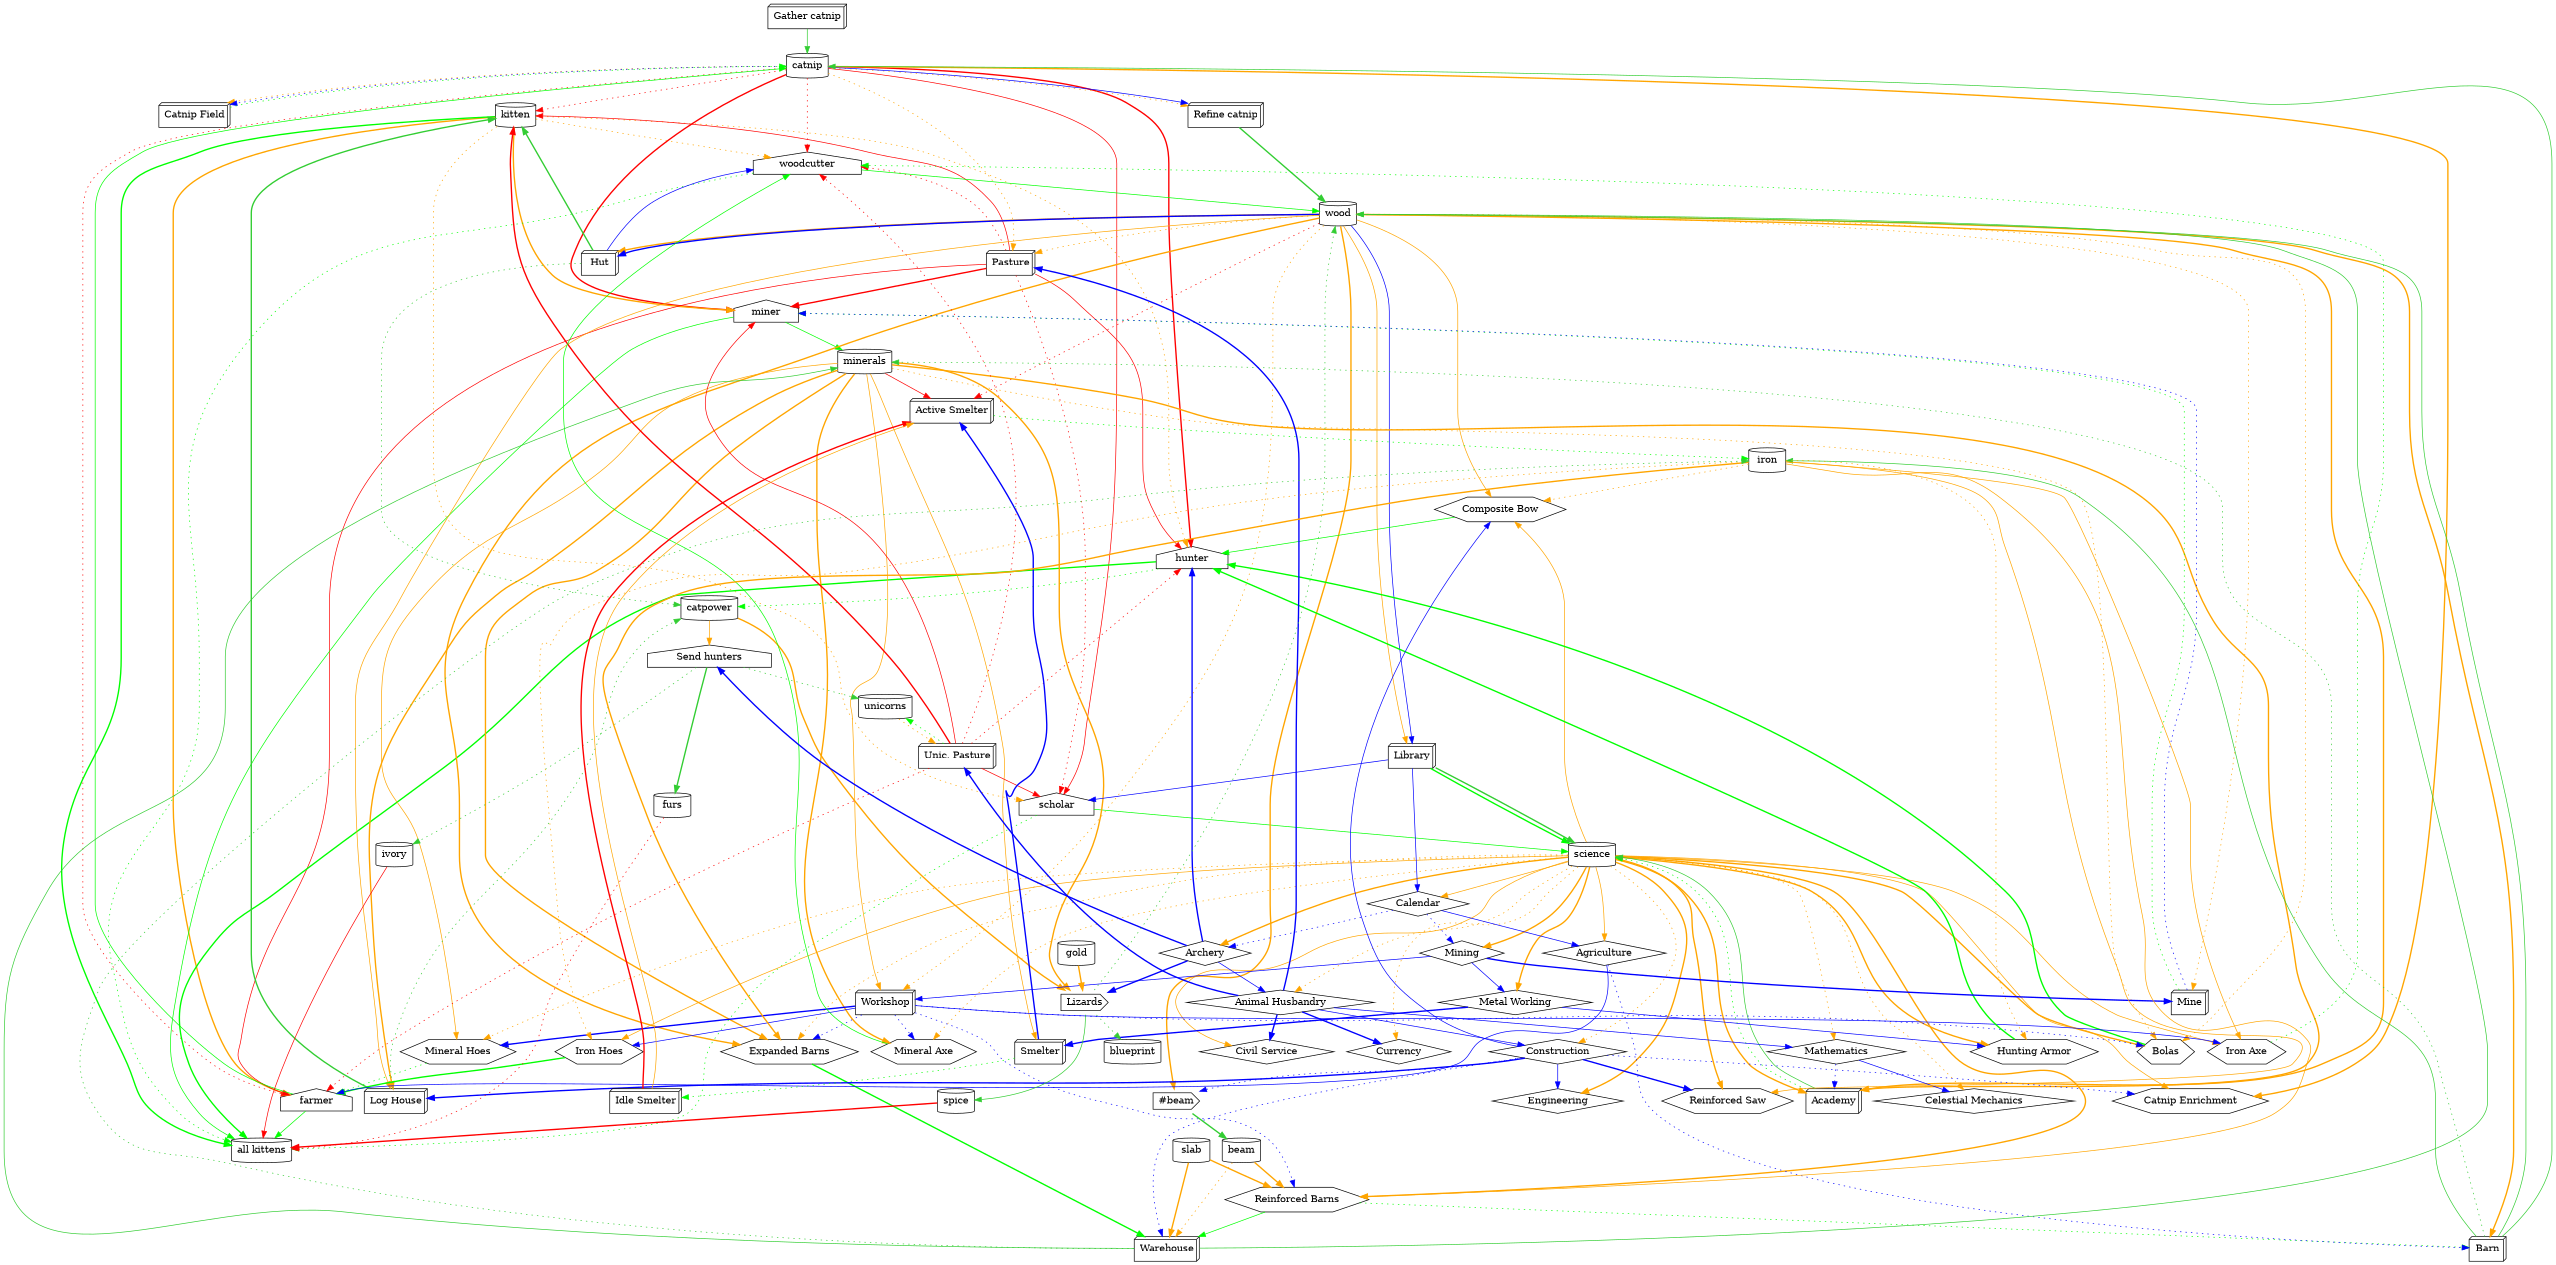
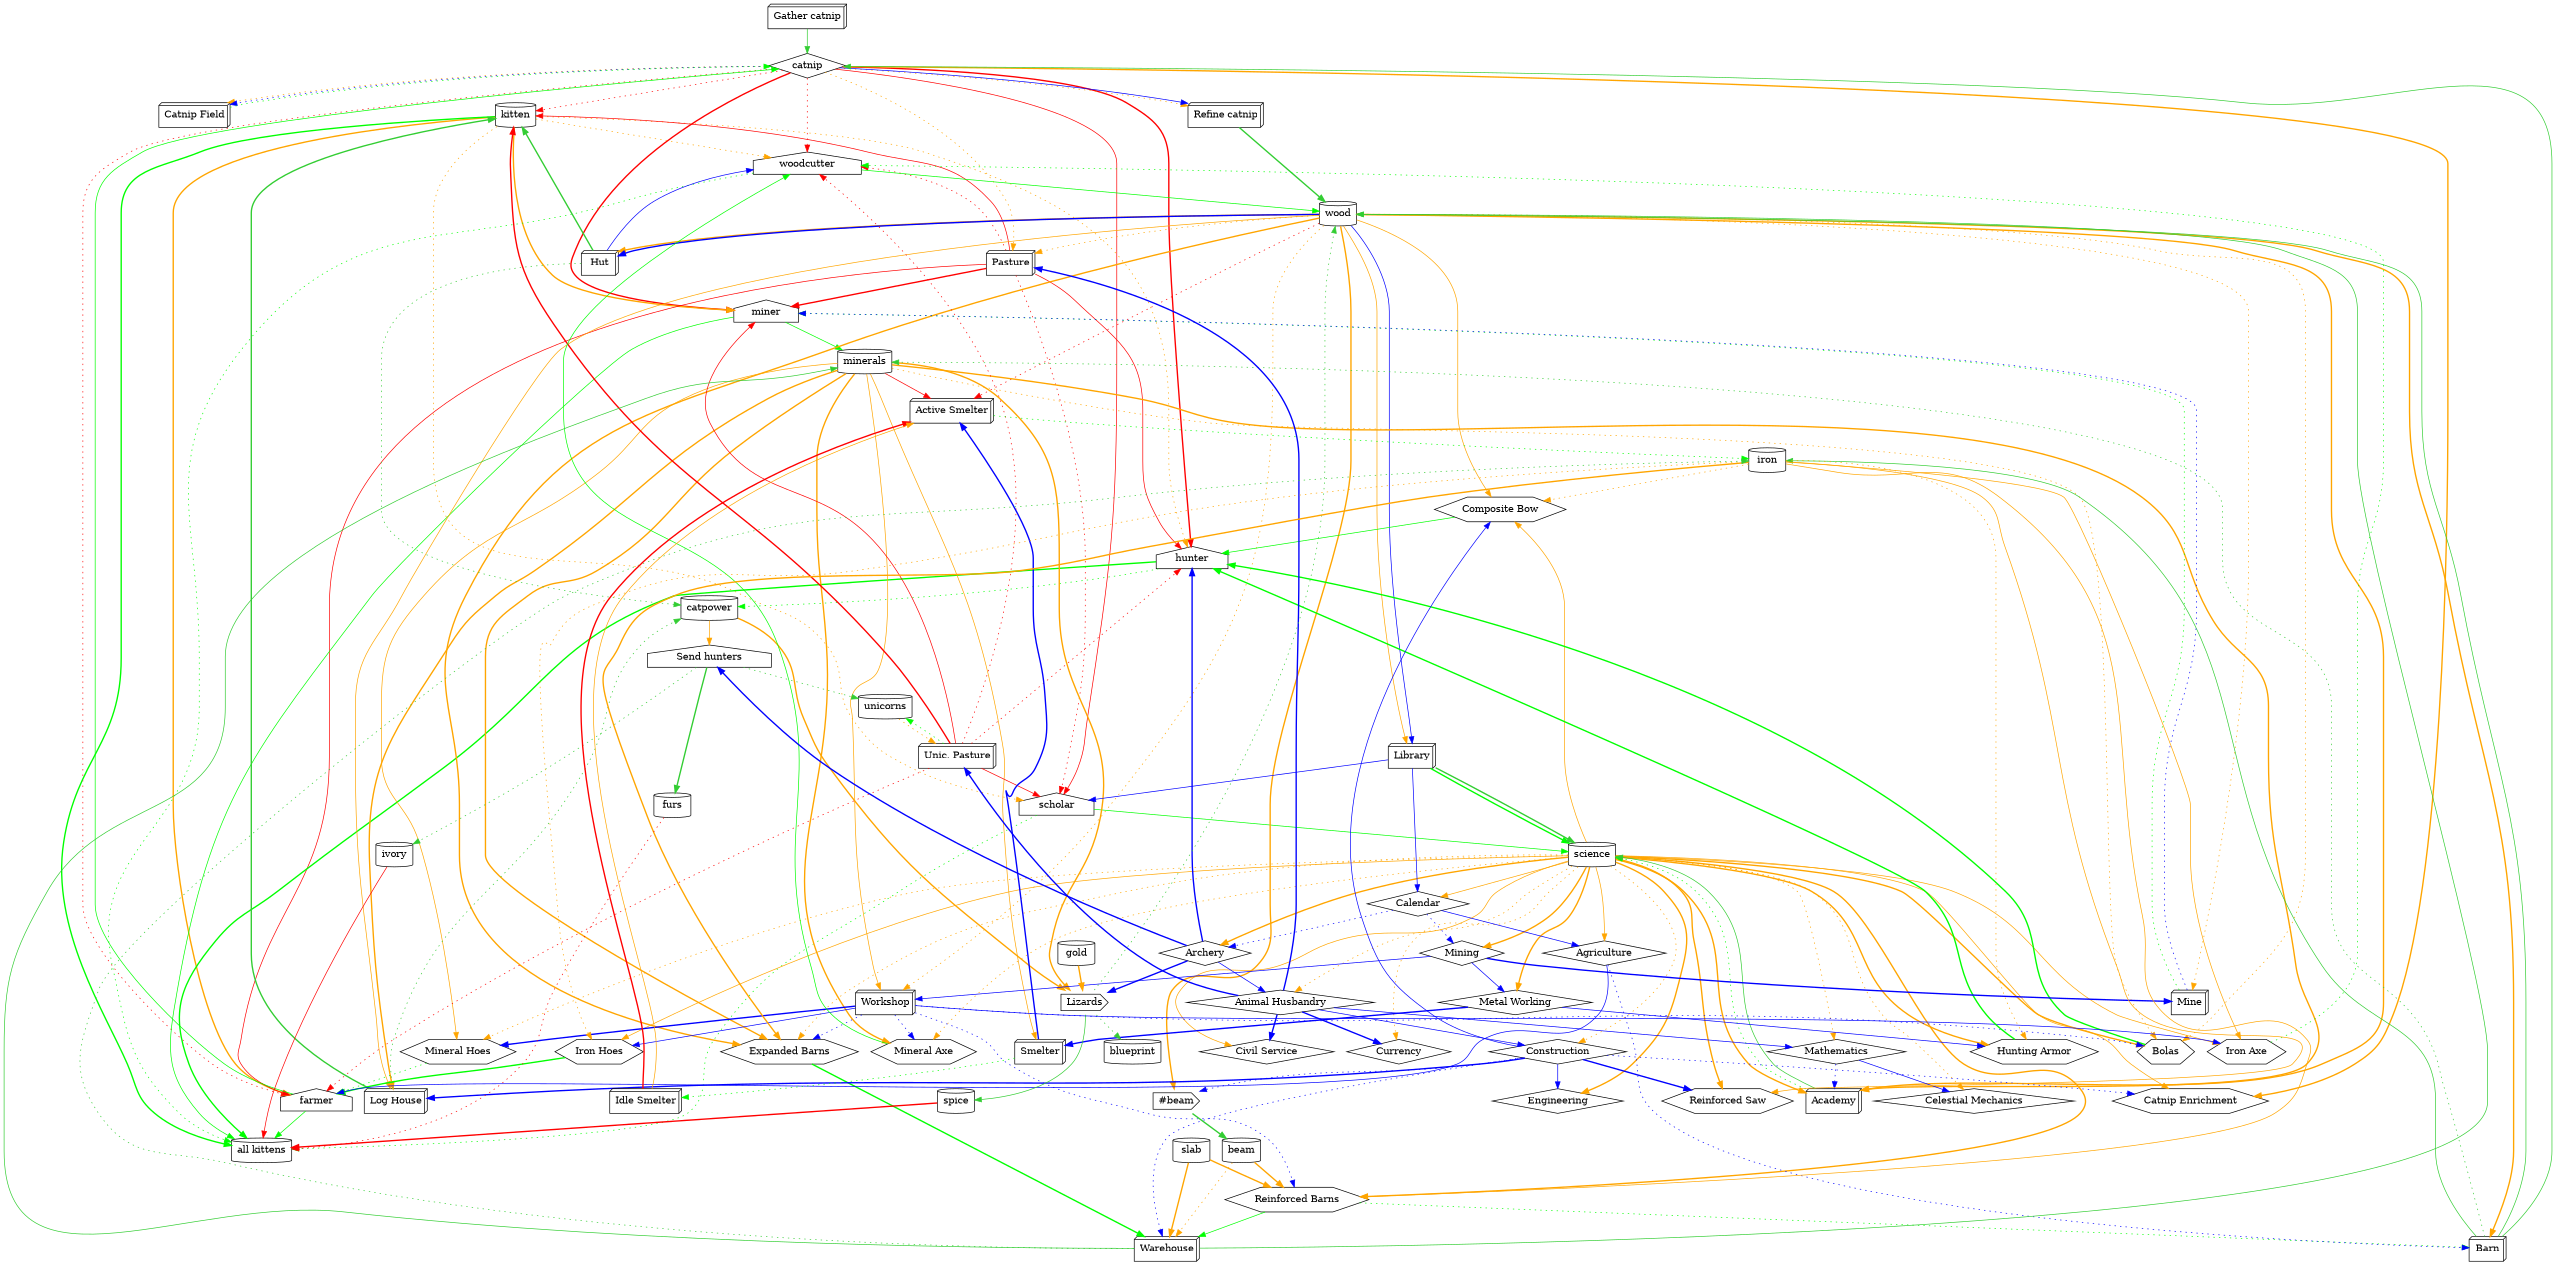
node "catnip": shape cylinder -> diamond
